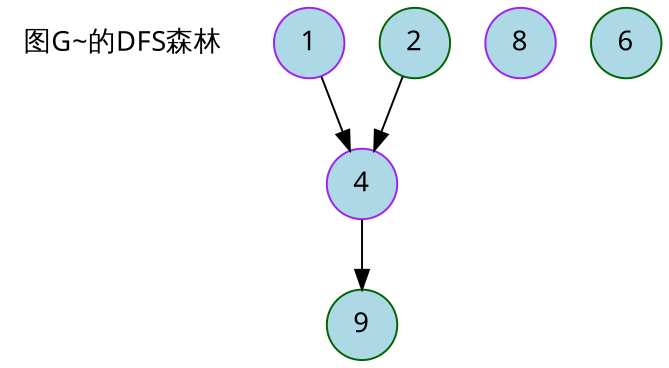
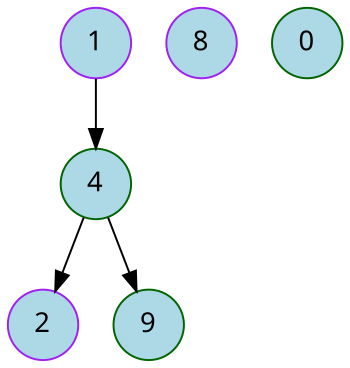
node "图G~的DFS森林": removed
node "2": color darkgreen -> purple
node "6": label "6" -> "0"
edge "2" -> "4": reversed
node "4": color purple -> darkgreen
